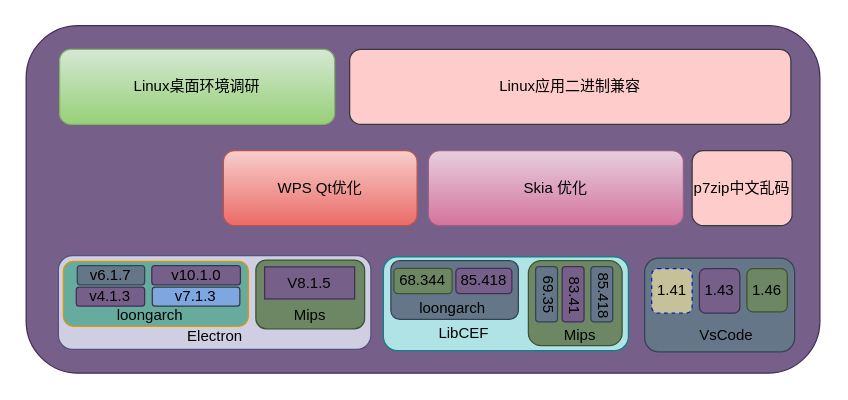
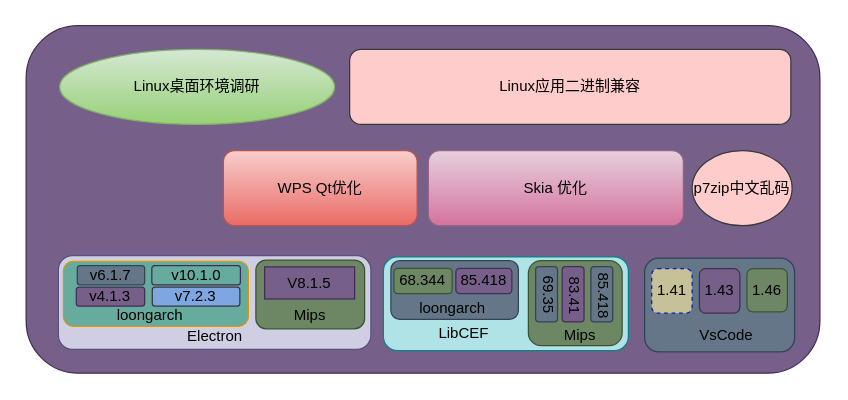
node "Linux桌面环境调研": shape rounded rectangle -> ellipse
node "p7zip中文乱码": shape rounded rectangle -> ellipse
node "v10.1.0": fillcolor #76608a -> #67ab9f
node "v7.1.3": label "v7.1.3" -> "v7.2.3"
